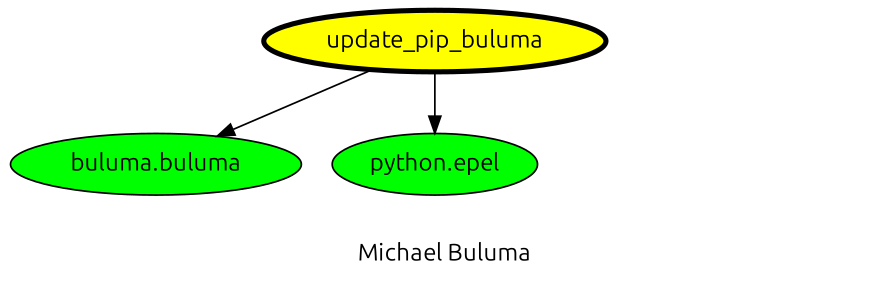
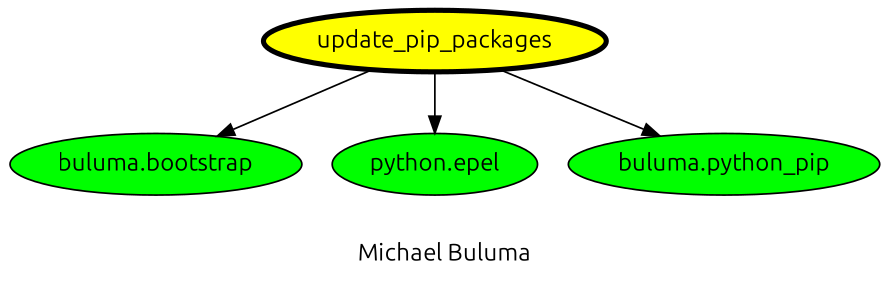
node "update_pip_buluma": label "update_pip_buluma" -> "update_pip_packages"
node "buluma.buluma": label "buluma.buluma" -> "buluma.bootstrap"
node "buluma.python_pip": added
